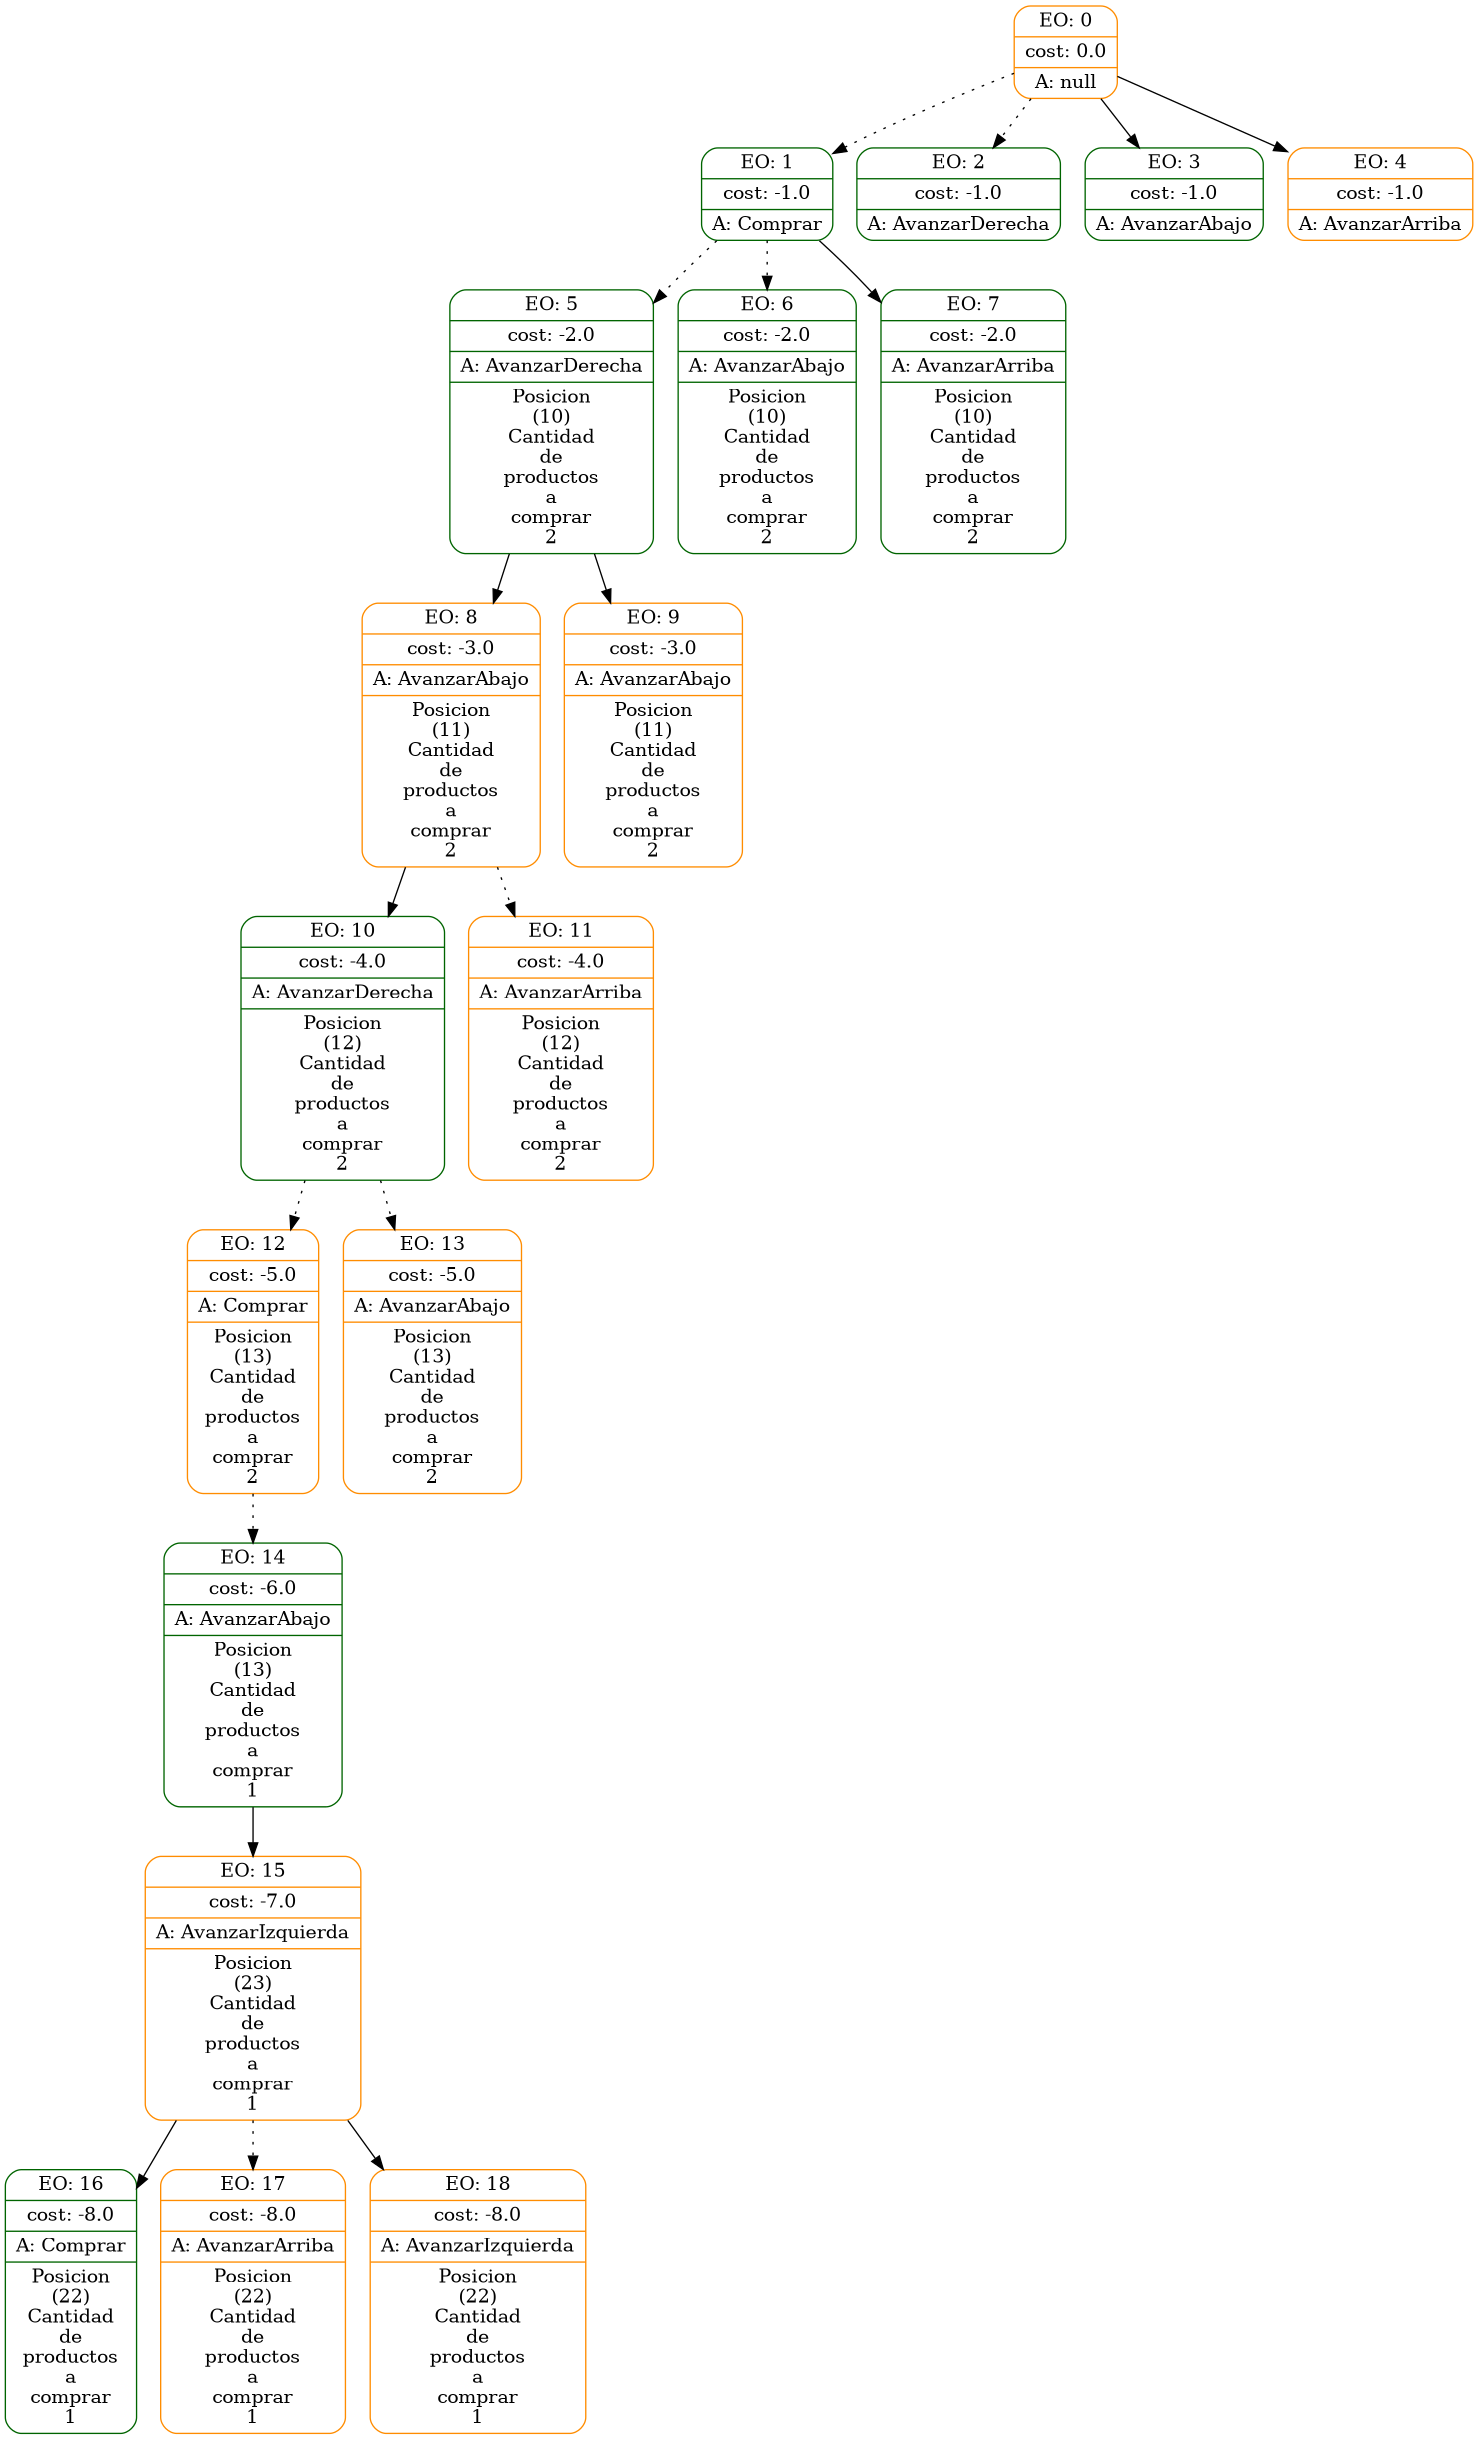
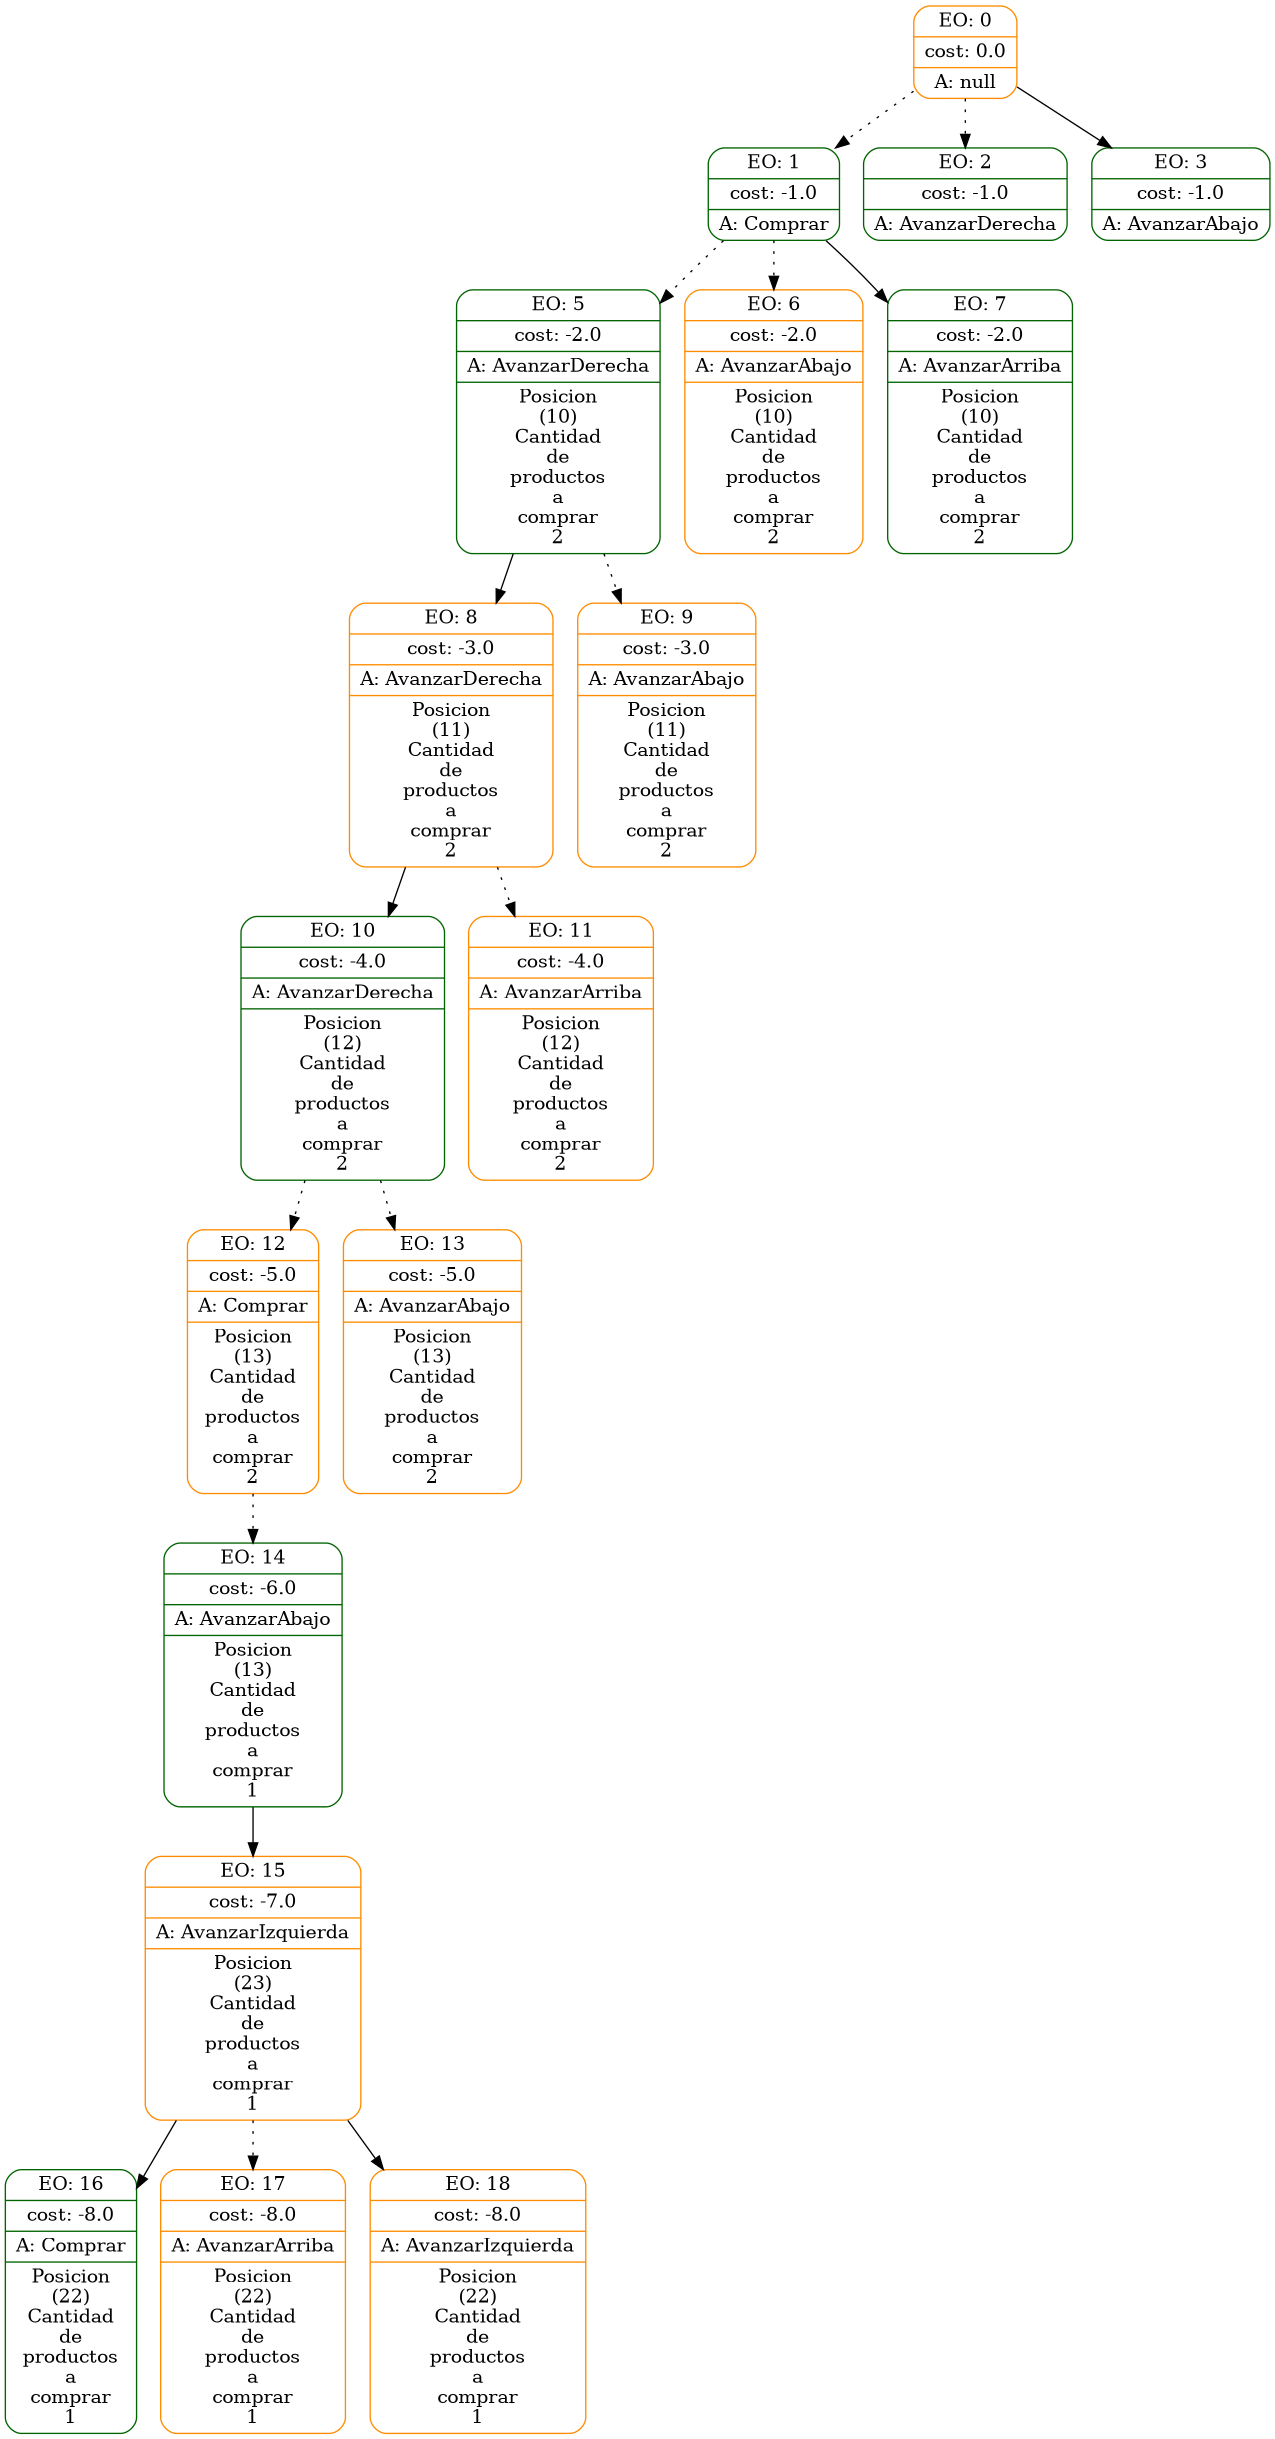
node "EO: 4": removed
node "EO: 6": color darkgreen -> darkorange
edge "EO: 5" -> "EO: 9": style solid -> dotted
node "EO: 8": text "A: AvanzarAbajo" -> "A: AvanzarDerecha"
